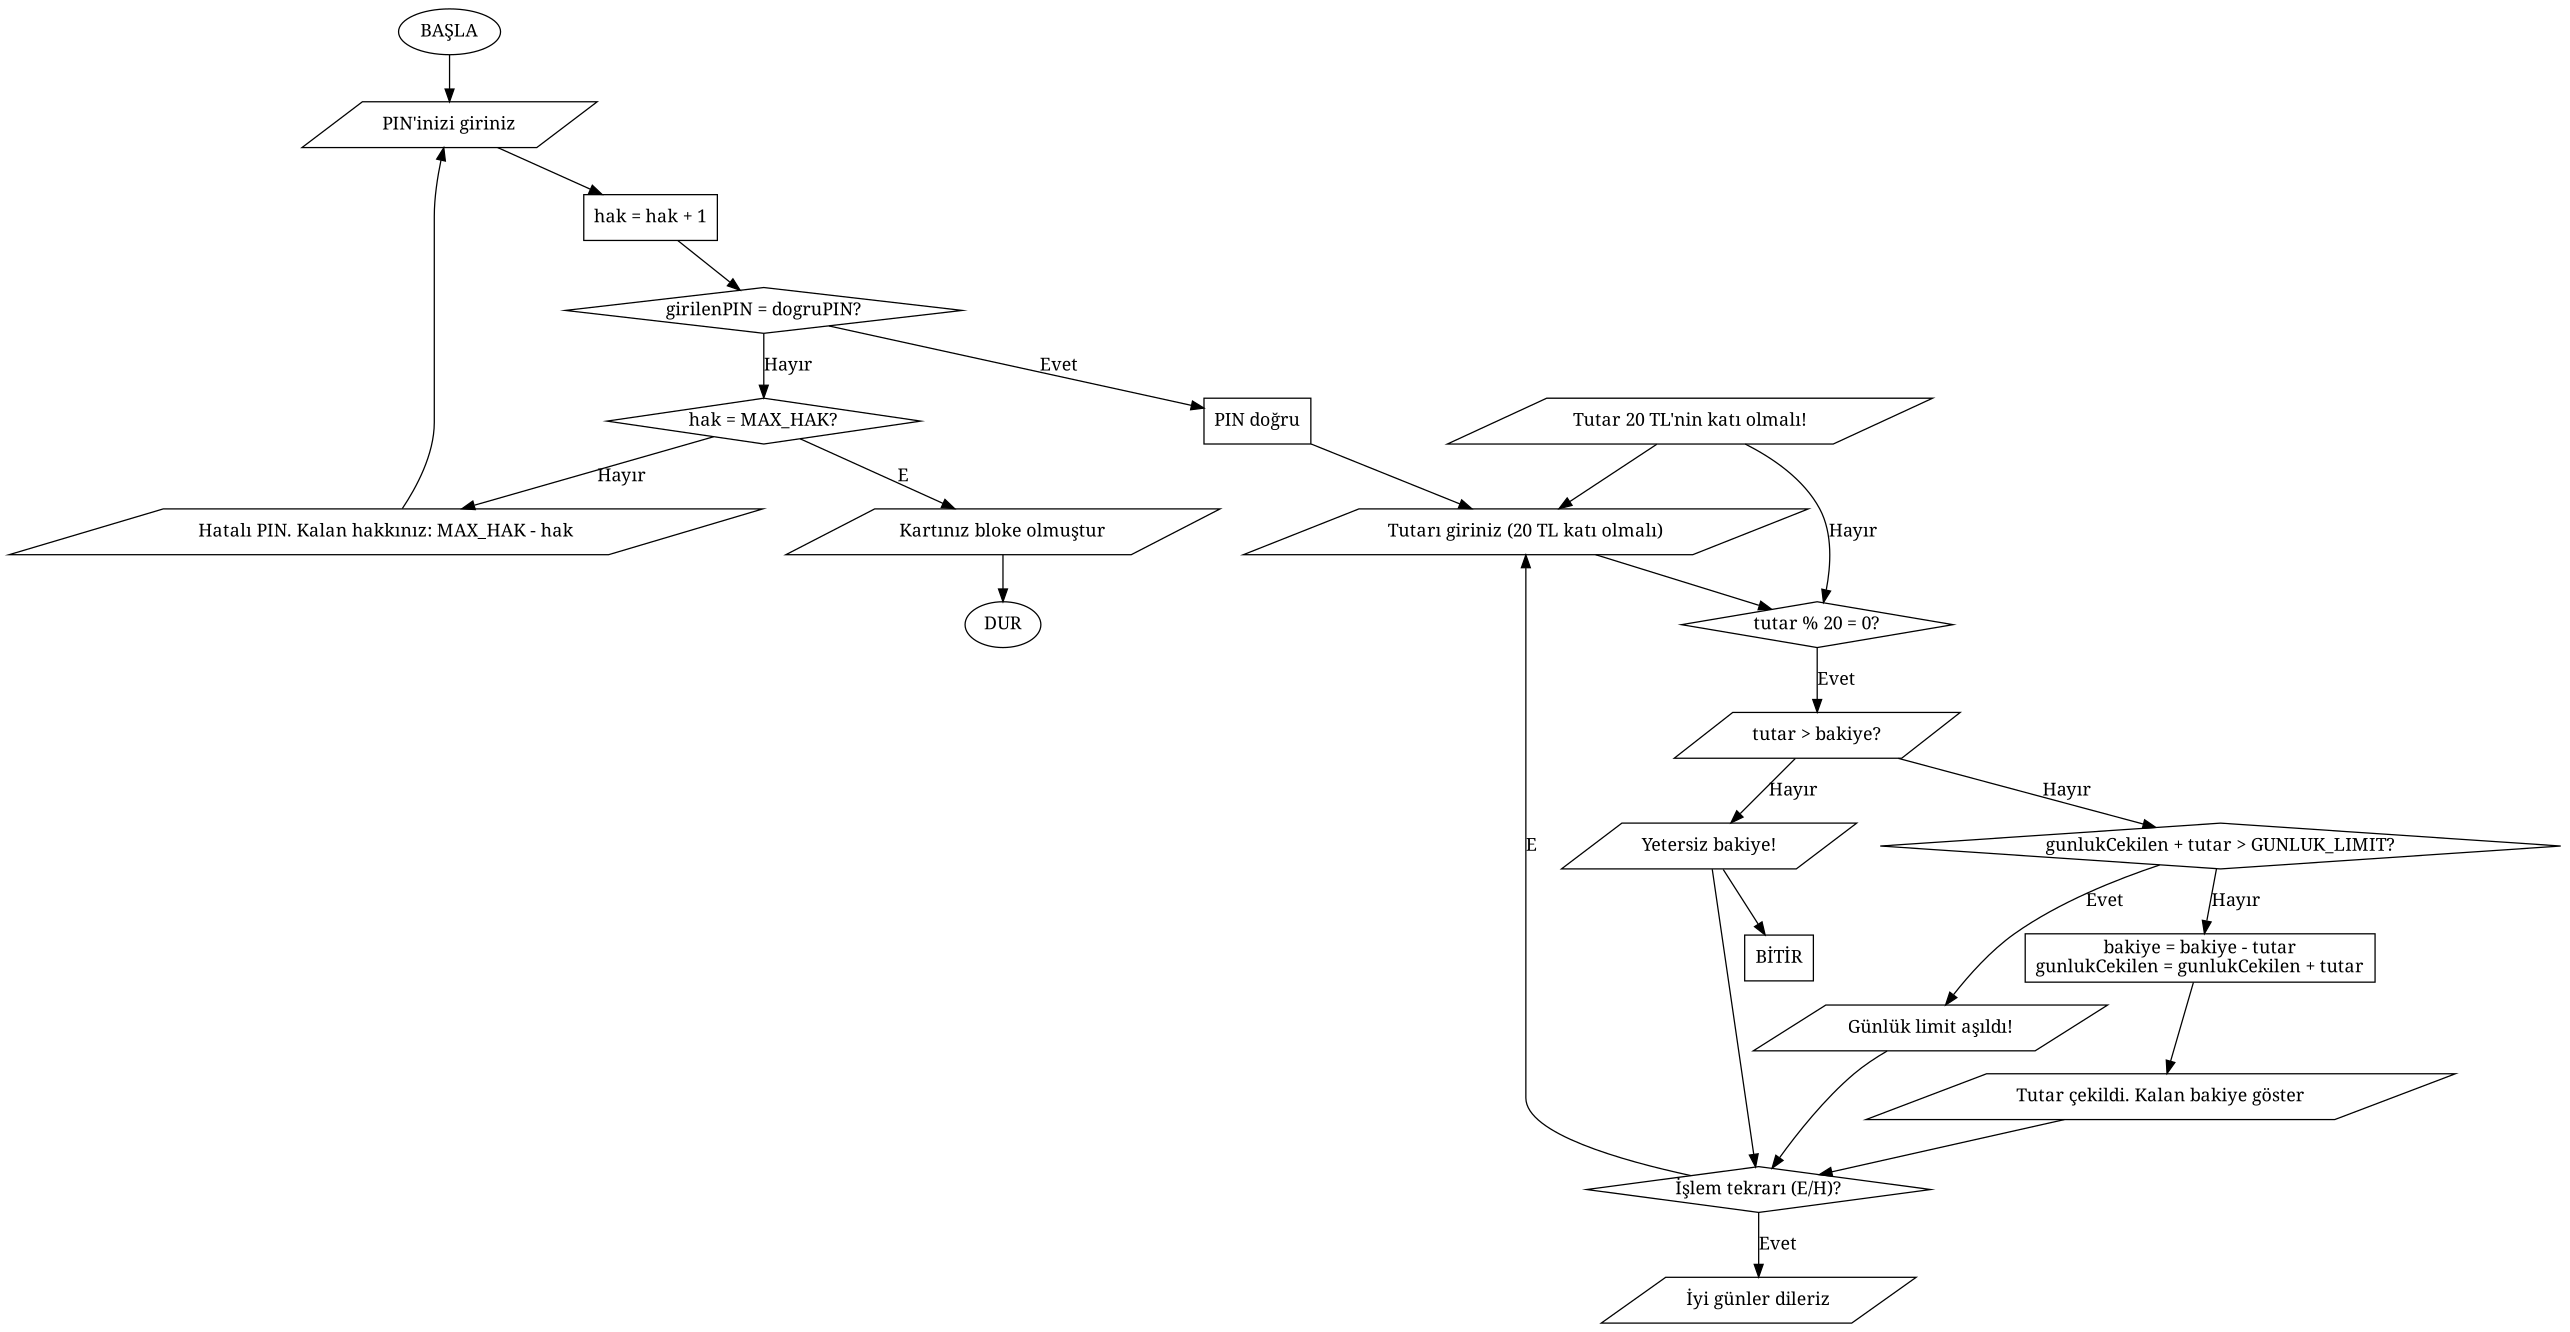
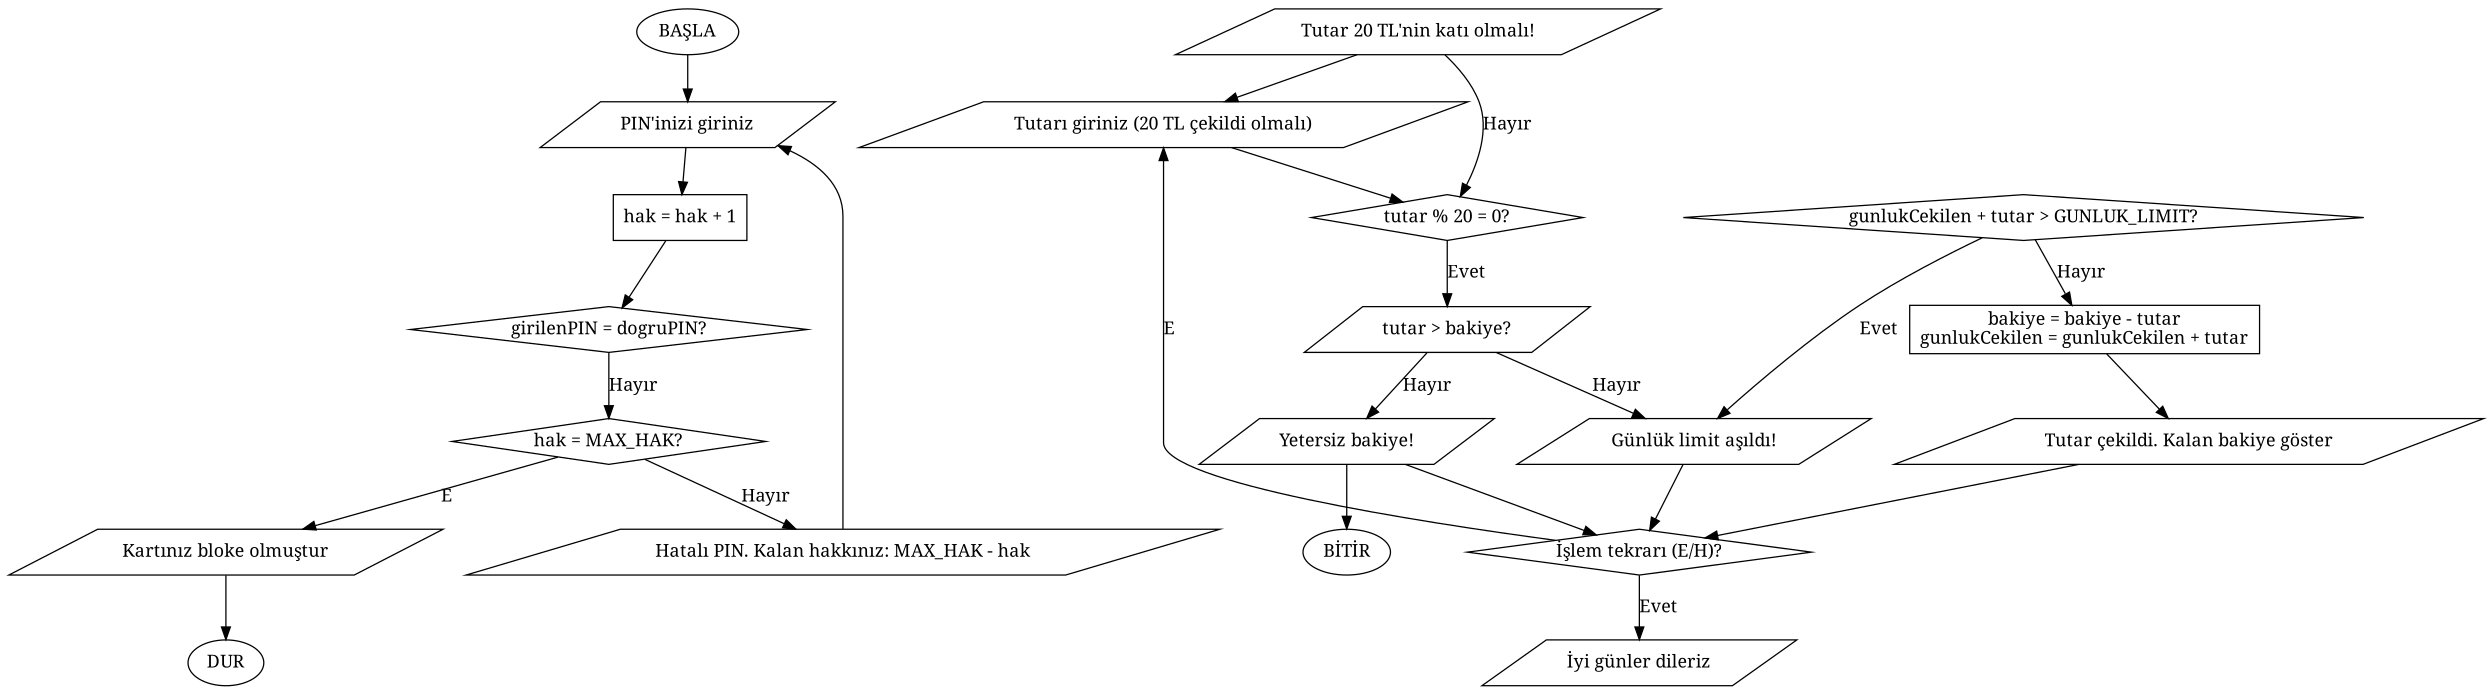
node "PIN doğru": removed
node "Tutarı giriniz (20 TL katı olmalı)": label "Tutarı giriniz (20 TL katı olmalı)" -> "Tutarı giriniz (20 TL çekildi olmalı)"
edge "tutar > bakiye?" -> "gunlukCekilen + tutar > GUNLUK_LIMIT?": now "tutar > bakiye?" -> "Günlük limit aşıldı!"
node "BİTİR": shape box -> ellipse
